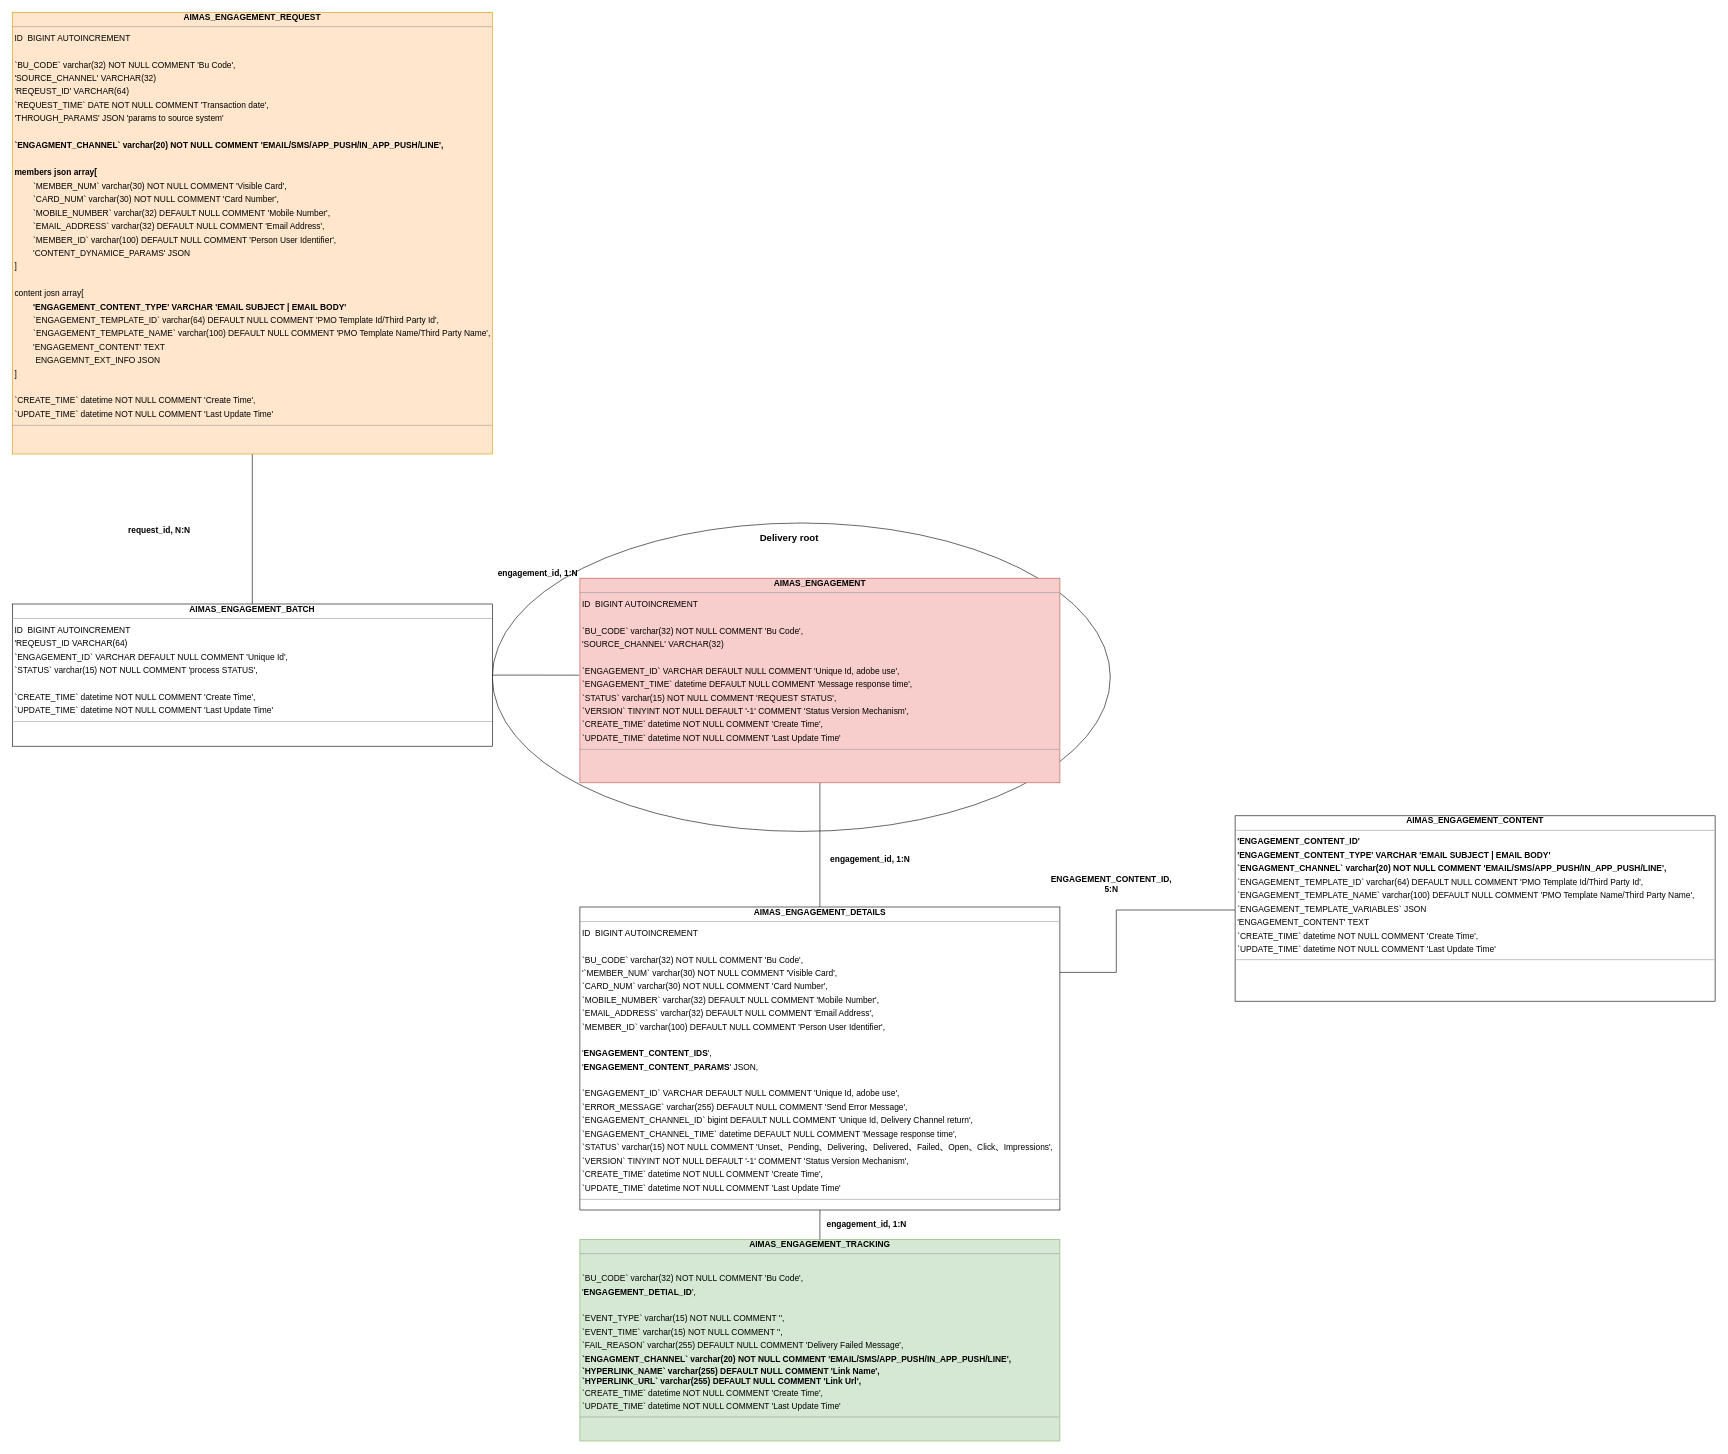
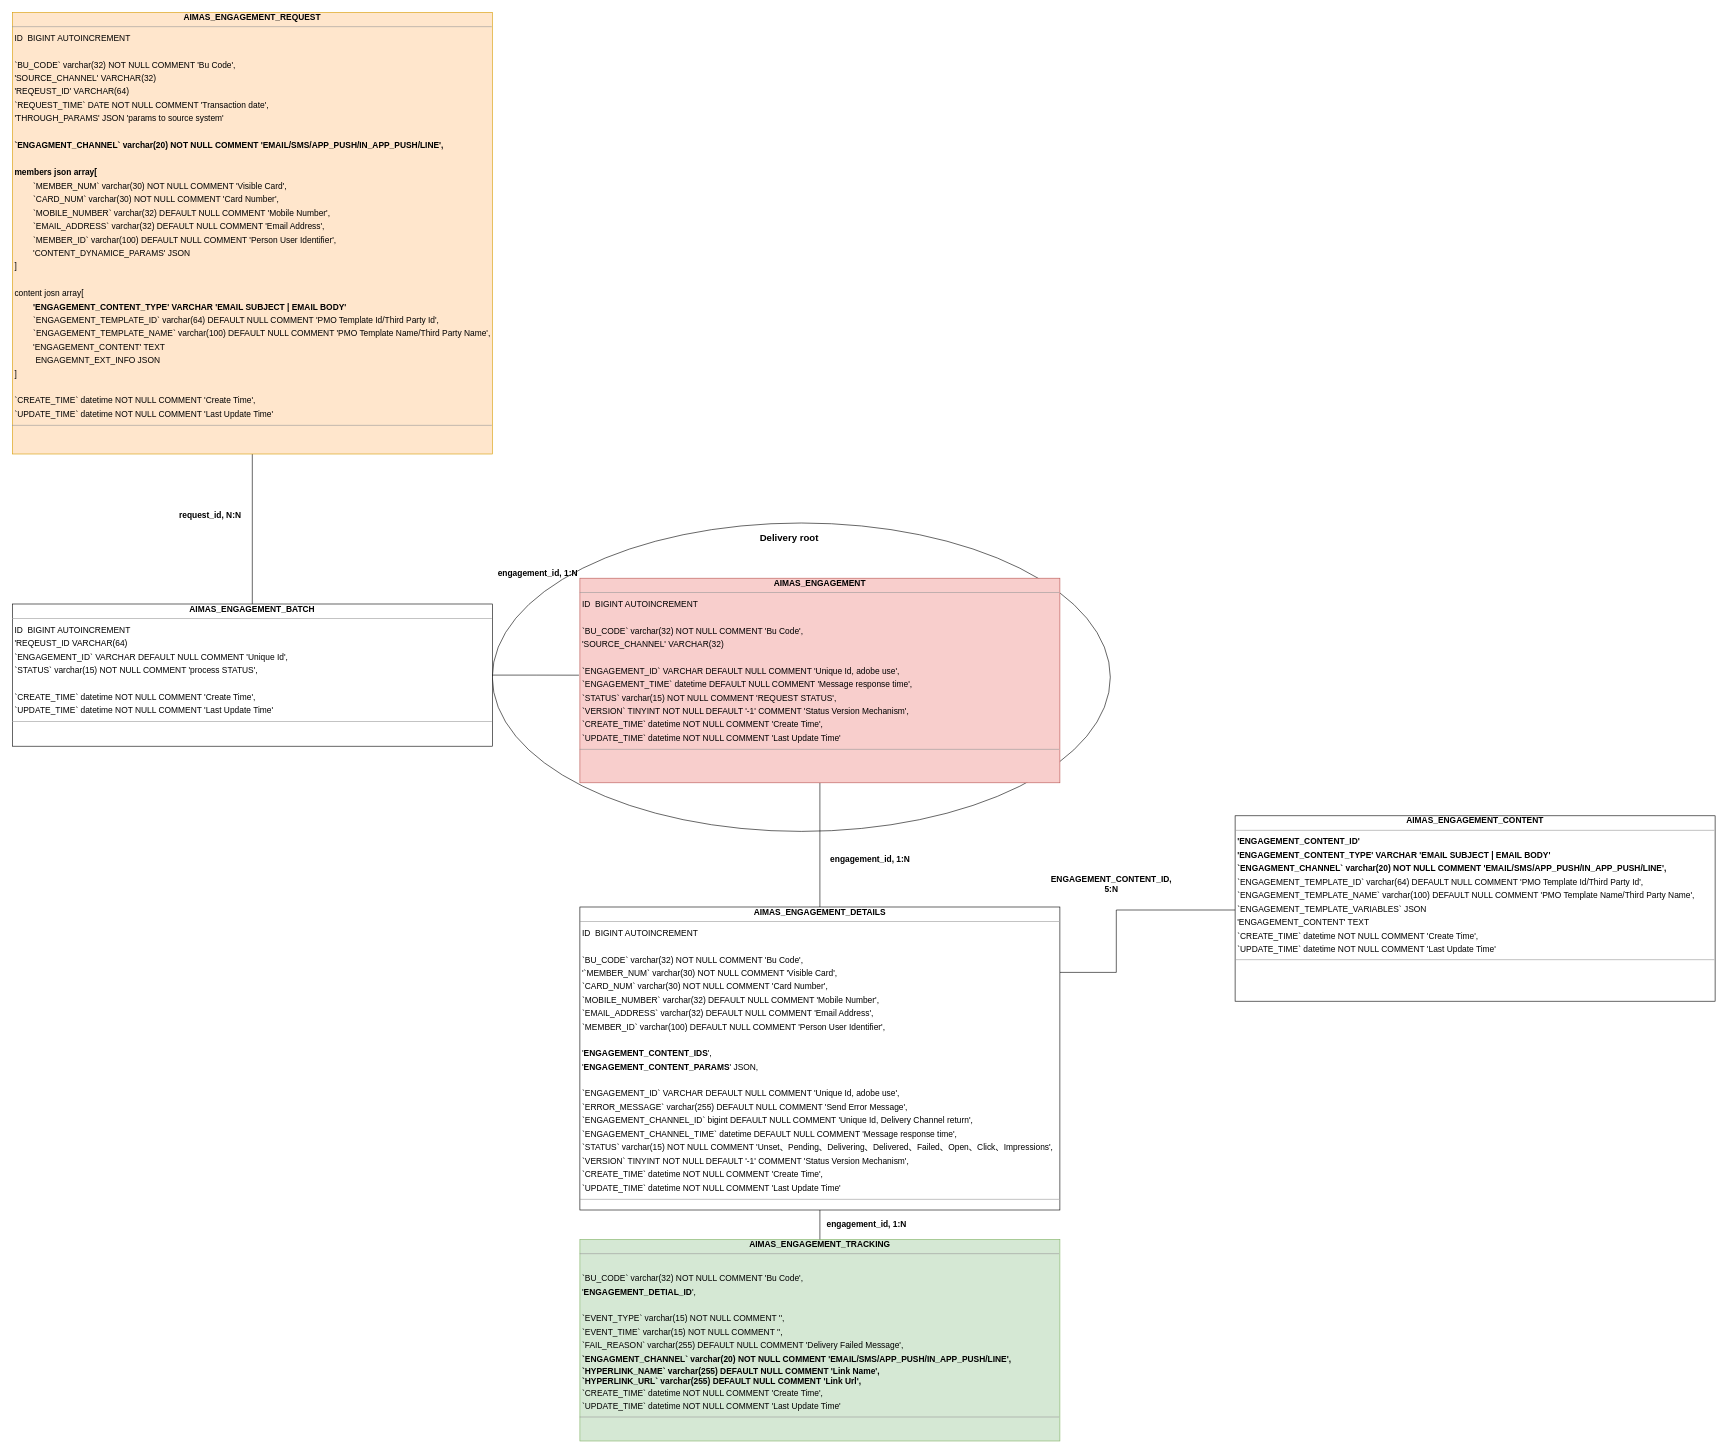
node "request_id, N:N": moved (159, 530) -> (210, 515)
